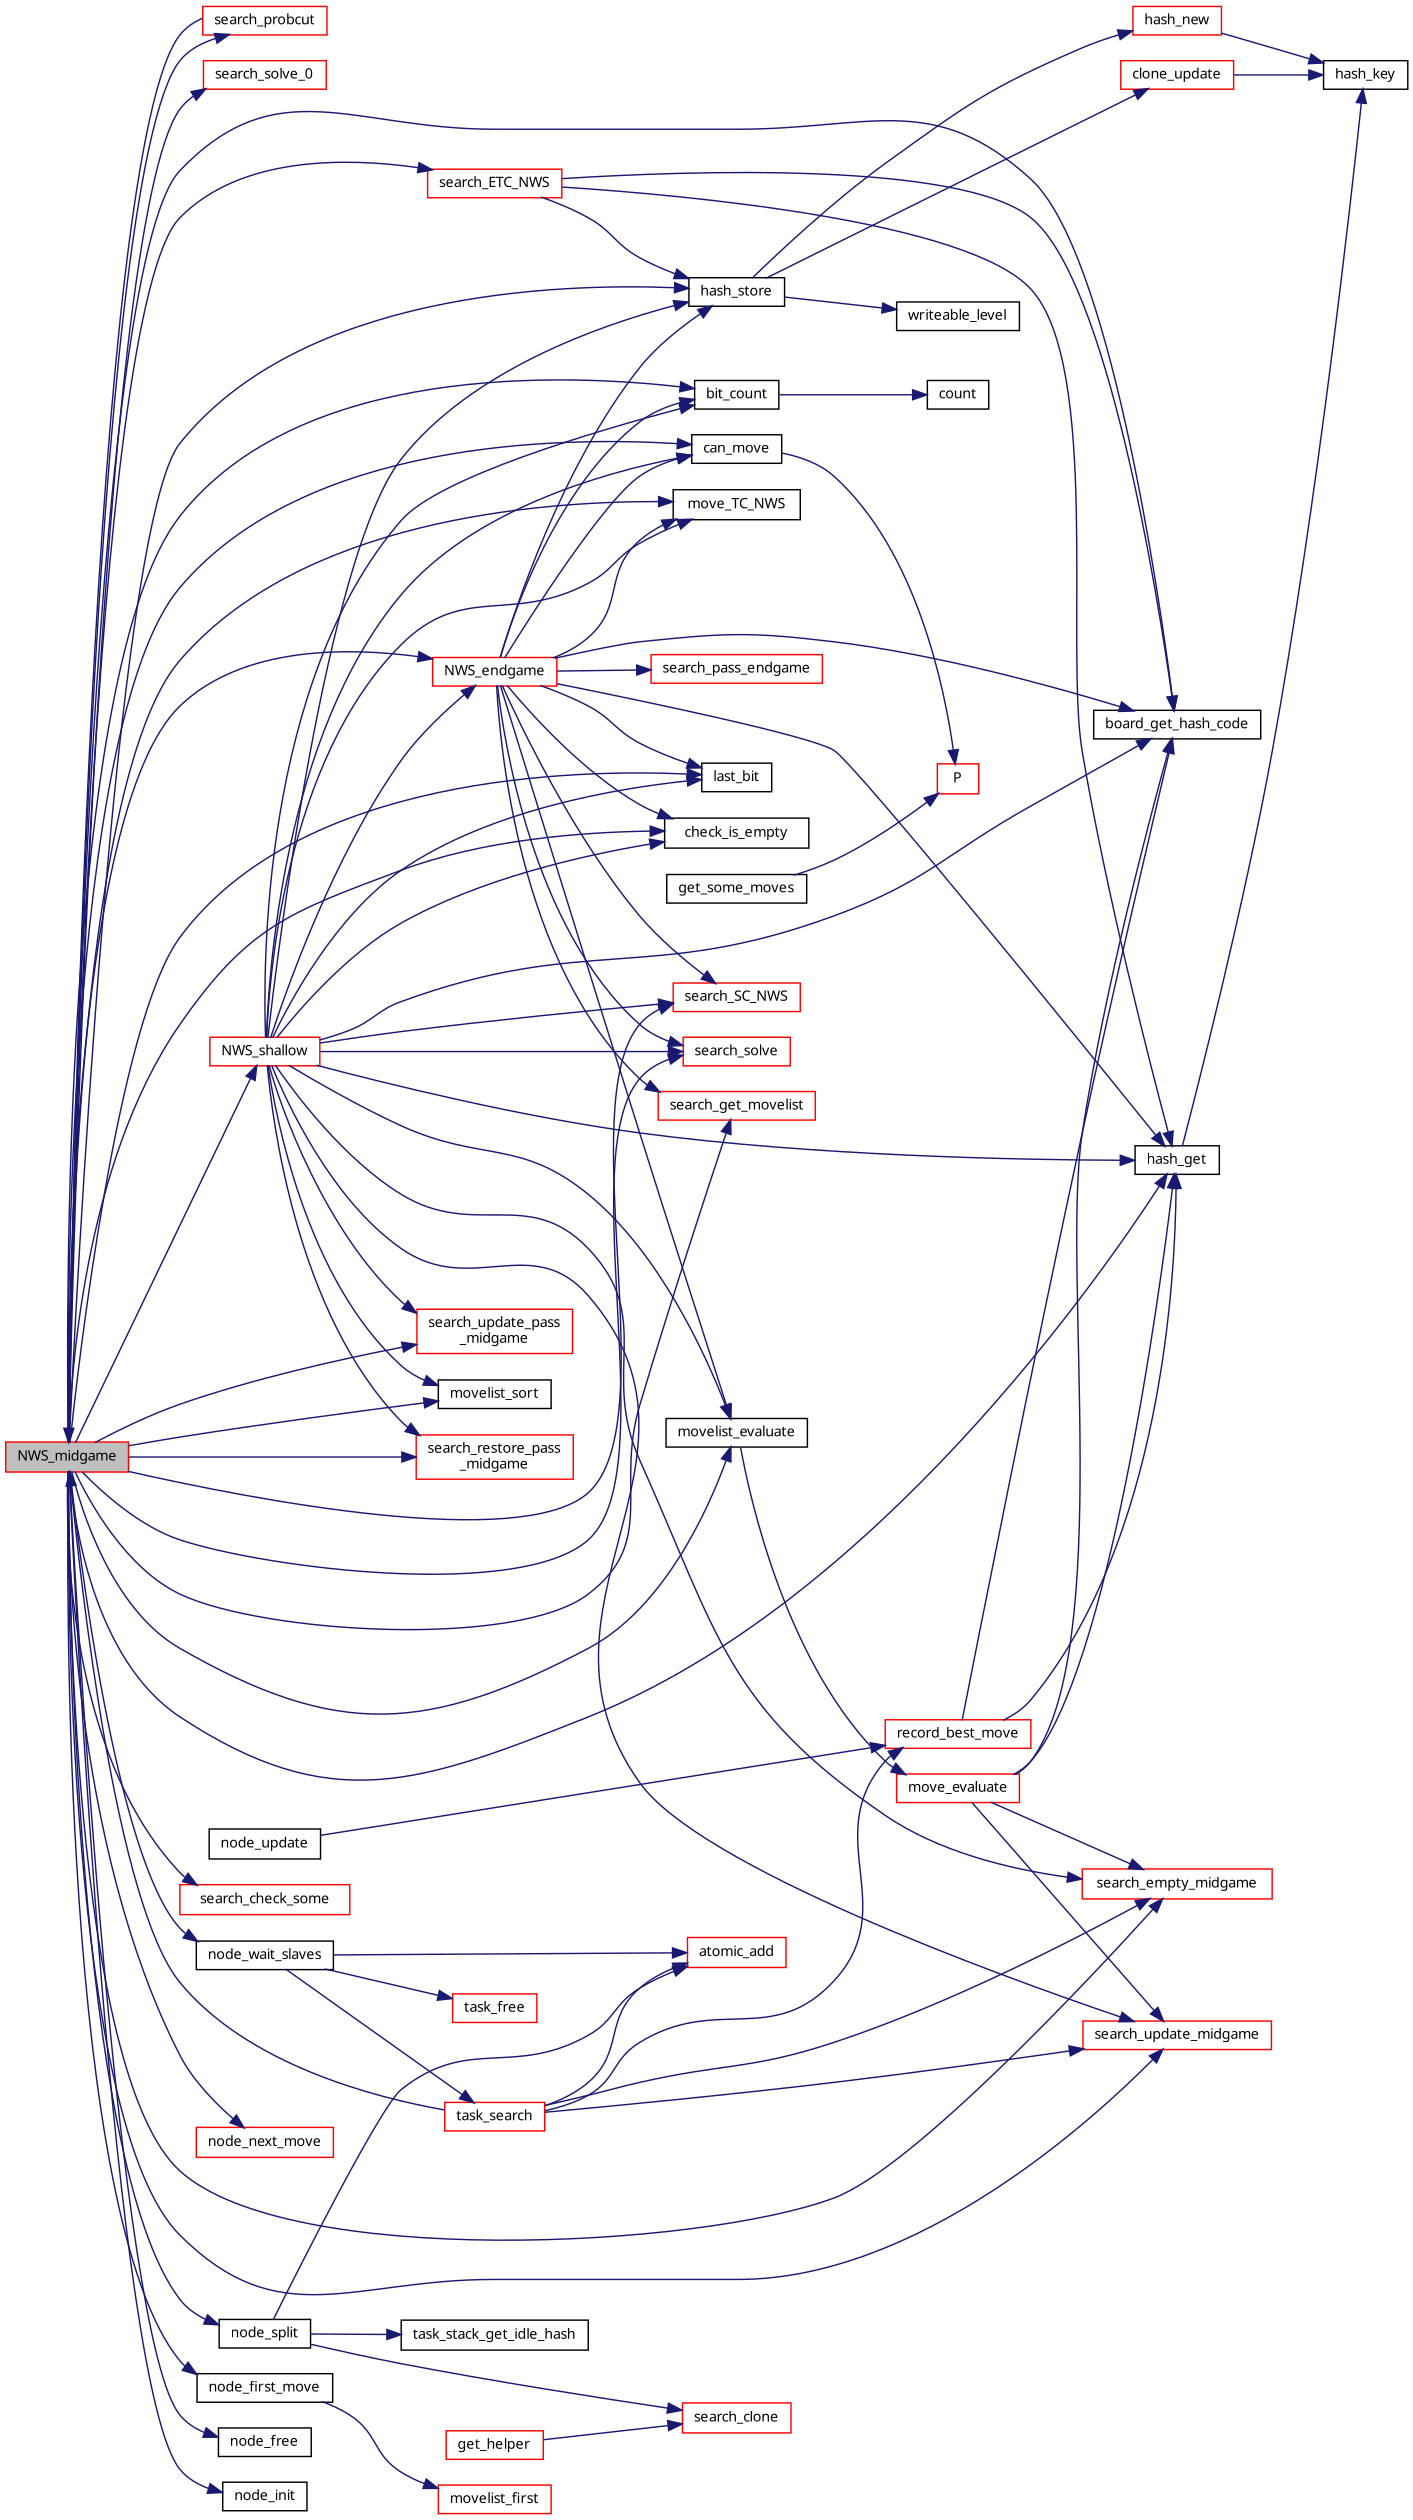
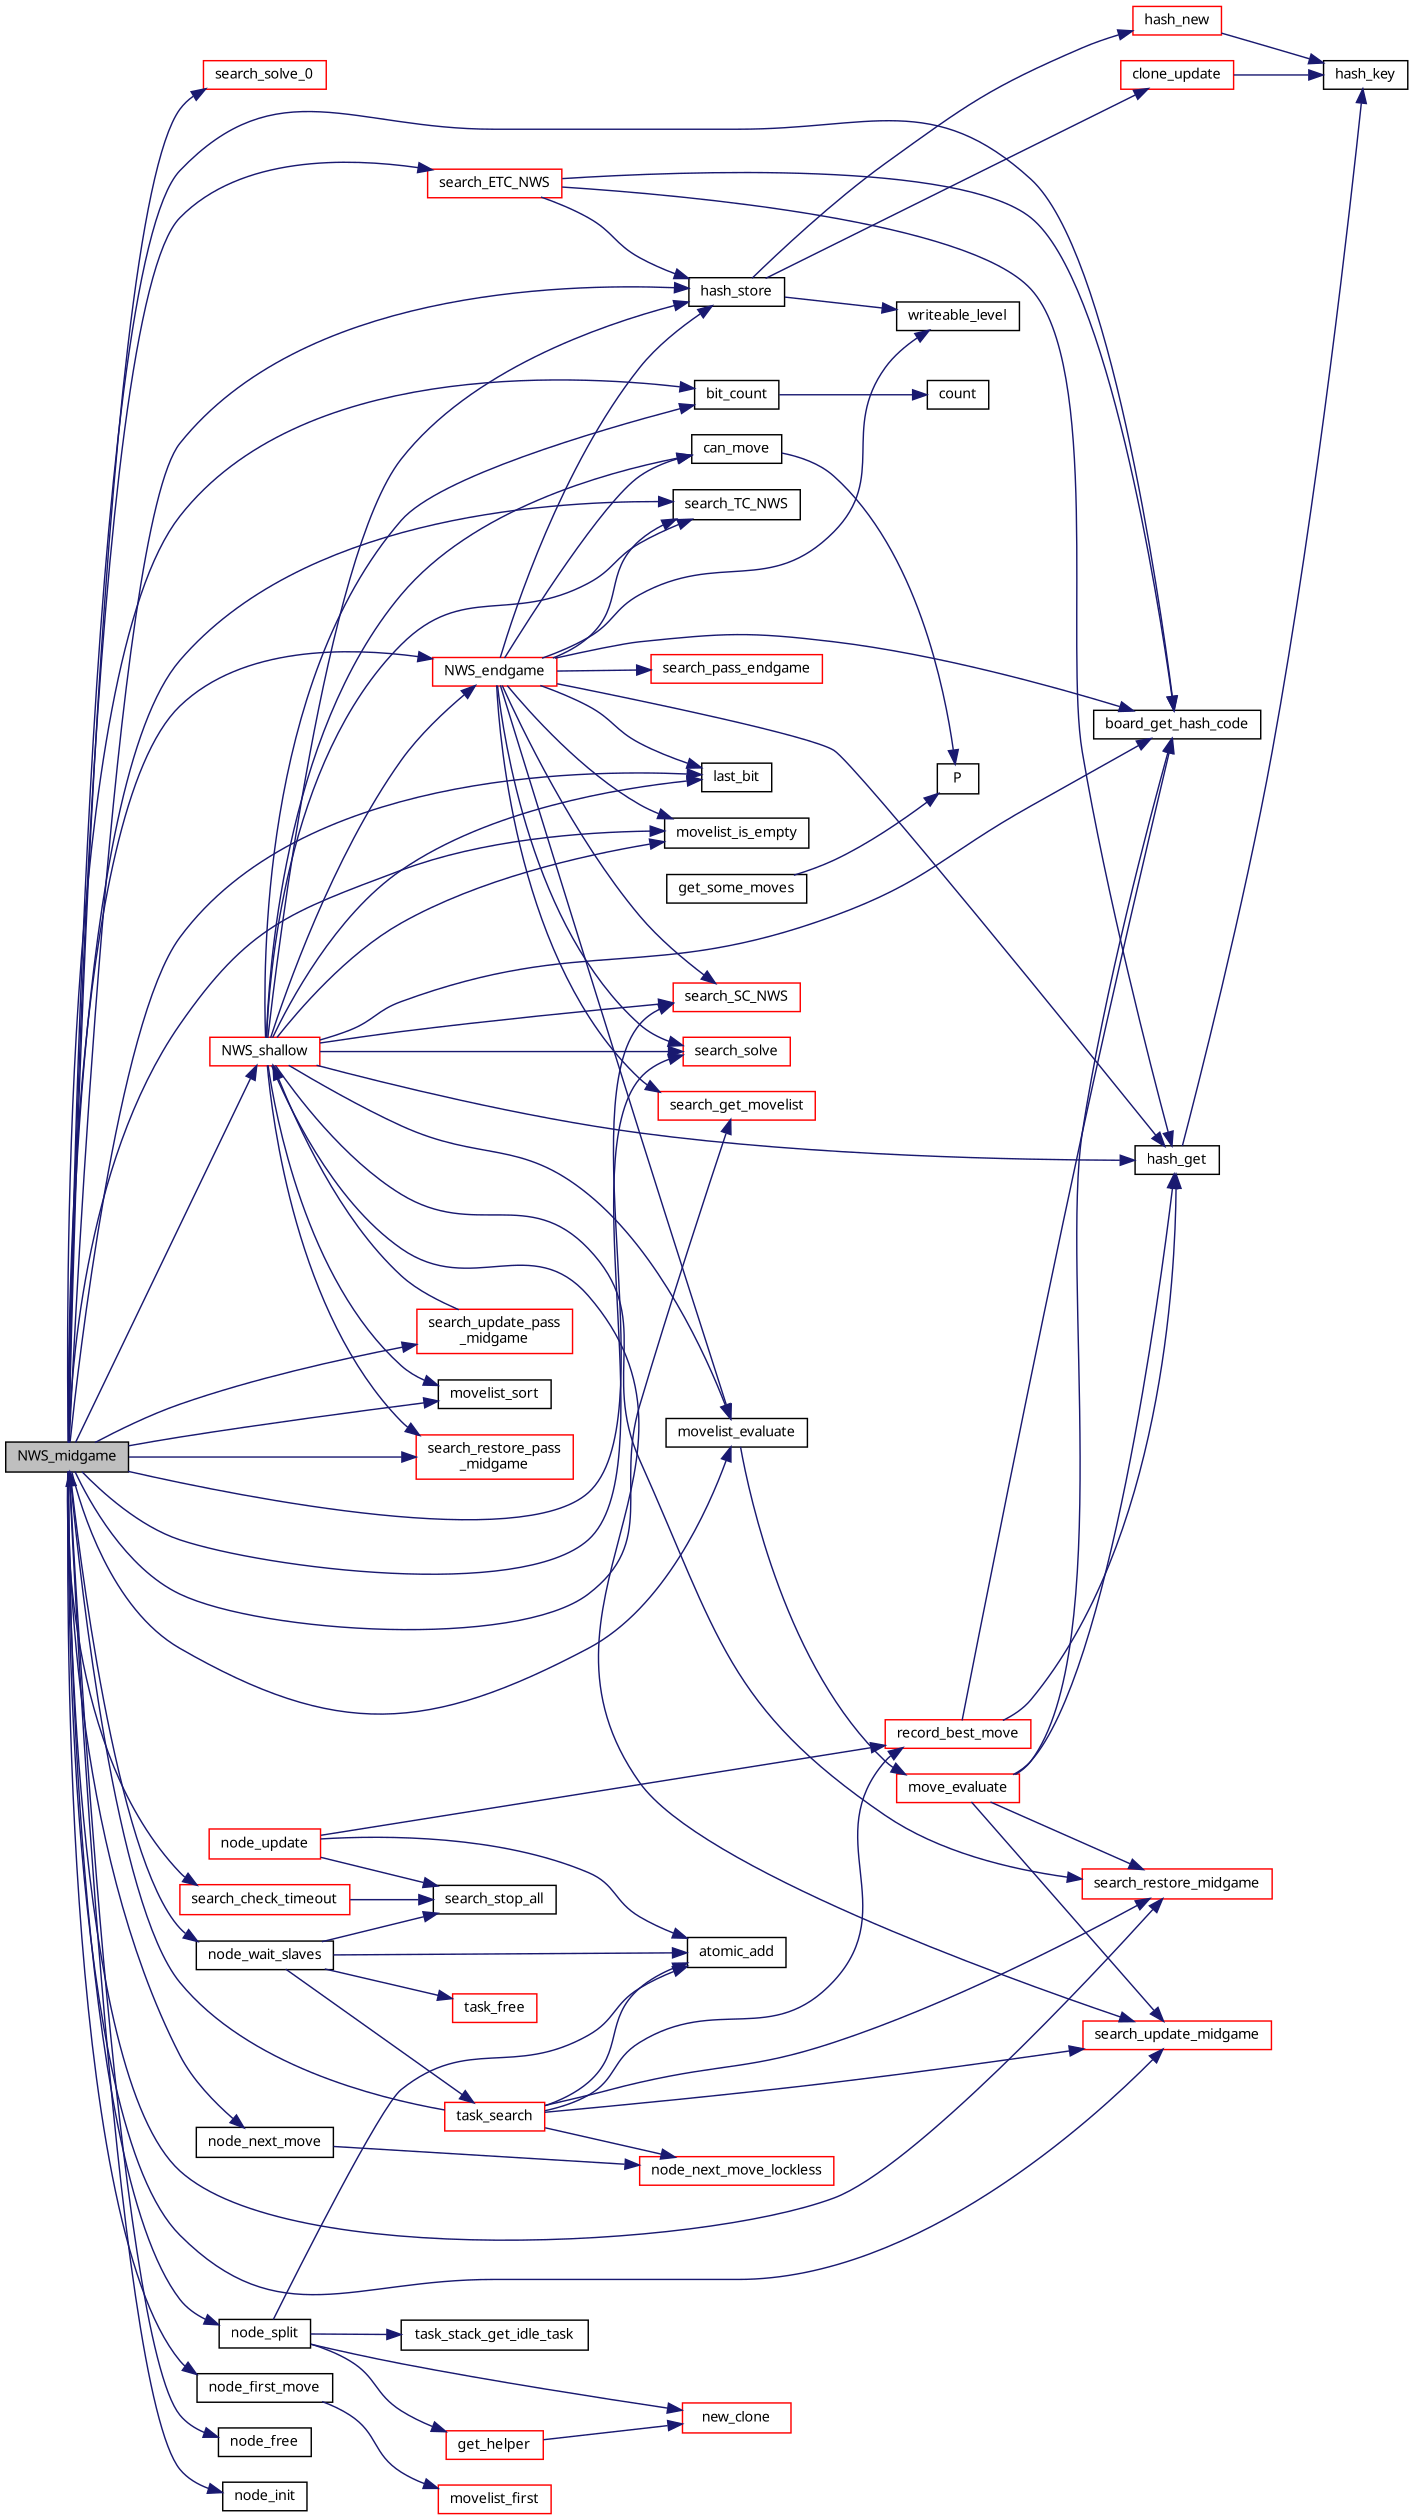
node "search_probcut": removed
edge "NWS_endgame" -> "bit_count": now "NWS_endgame" -> "writeable_level"
node "move_TC_NWS": label "move_TC_NWS" -> "search_TC_NWS"
edge "NWS_midgame" -> "can_move": removed
node "P": color red -> black
node "check_is_empty": label "check_is_empty" -> "movelist_is_empty"
edge "NWS_shallow" -> "search_update_pass _midgame": reversed
node "NWS_midgame": color red -> black
edge "NWS_midgame" -> "hash_get": removed
node "node_update": color black -> red
edge "node_update" -> "atomic_add": added
node "search_empty_midgame": label "search_empty_midgame" -> "search_restore_midgame"
node "search_check_some": label "search_check_some" -> "search_check_timeout"
node "search_stop_all": added
node "atomic_add": color red -> black
node "node_next_move": color red -> black
node "node_next_move_lockless": added
node "task_stack_get_idle_hash": label "task_stack_get_idle_hash" -> "task_stack_get_idle_task"
edge "node_split" -> "get_helper": added
node "search_clone": label "search_clone" -> "new_clone"
